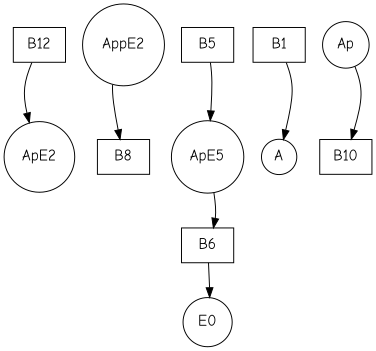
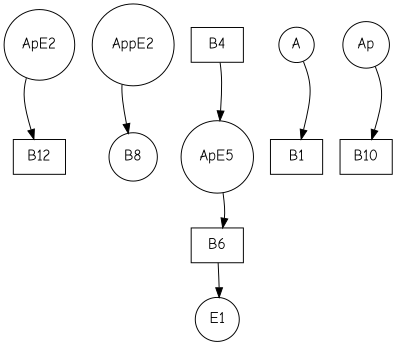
node "B5": label "B5" -> "B4"
edge "B12" -> "ApE2": reversed
edge "B1" -> "A": reversed
node "B8": shape box -> circle
node "E0": label "E0" -> "E1"
